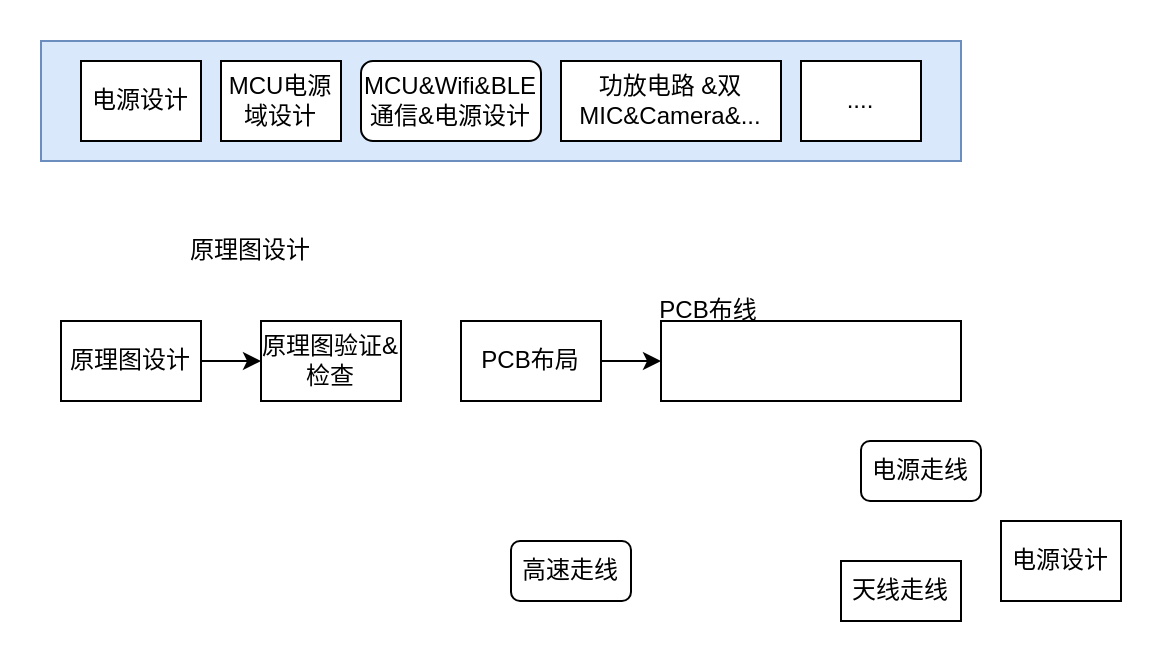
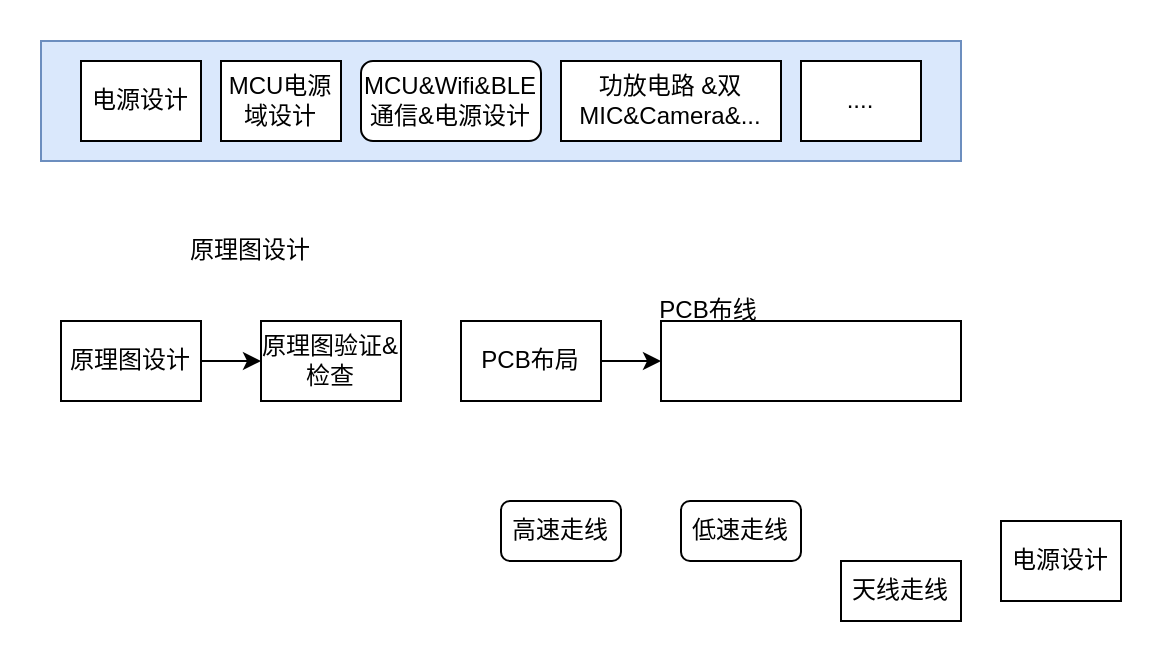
node "电源走线": removed
node "低速走线": added
node "高速走线": moved (571, 571) -> (561, 531)
